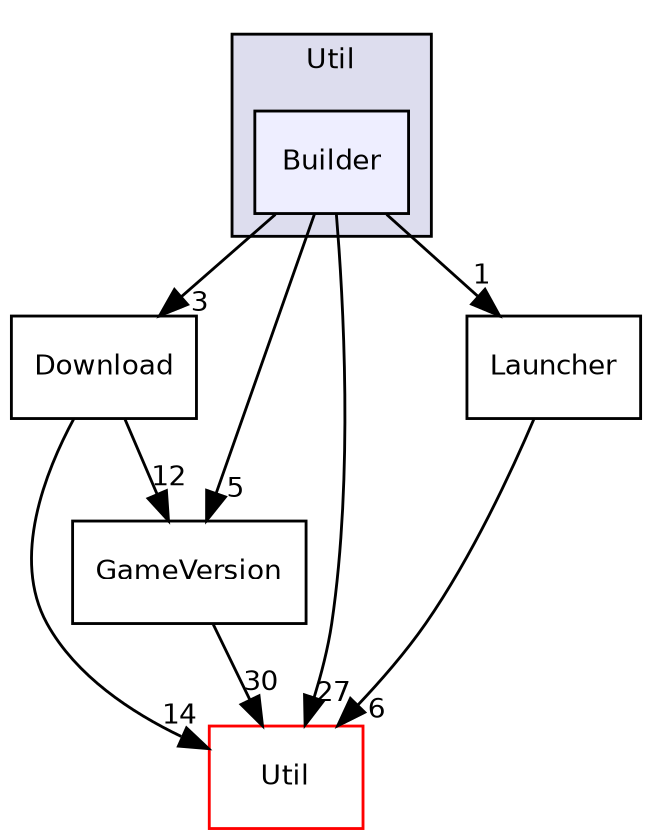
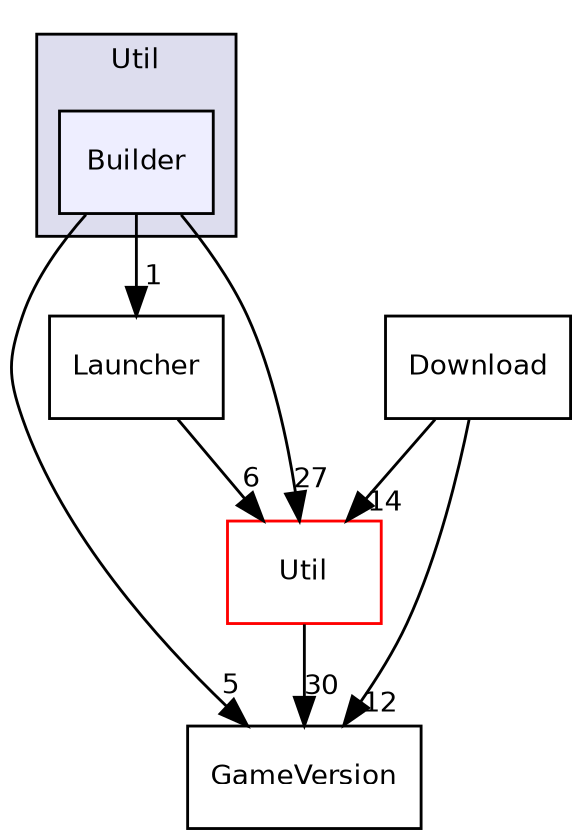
edge "Builder" -> "Download": removed
edge "GameVersion" -> "Util": reversed
